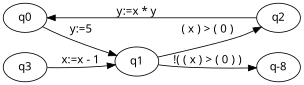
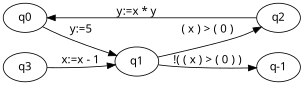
node "q-8": label "q-8" -> "q-1"
